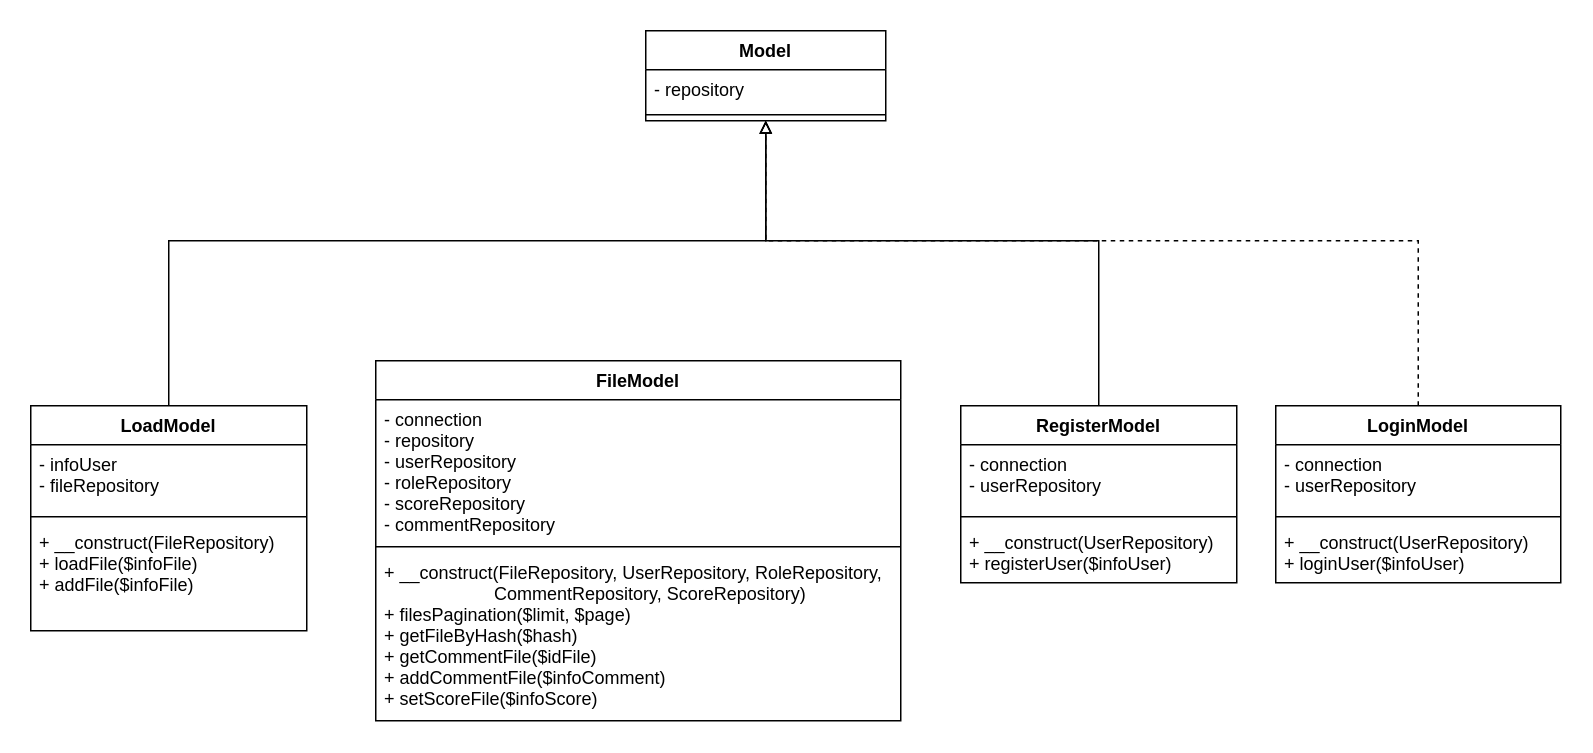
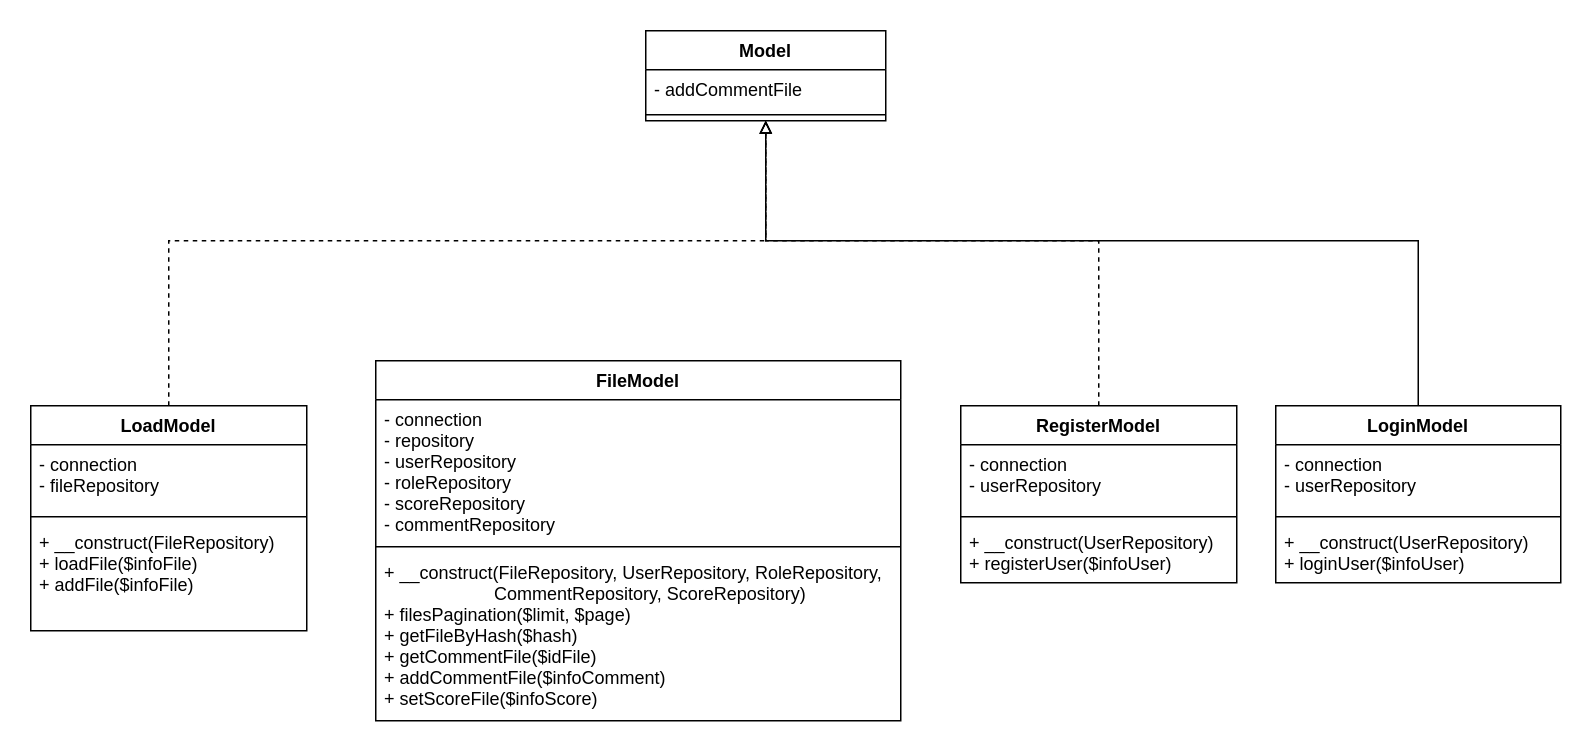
node "- repository": label "- repository" -> "- addCommentFile"
edge "LoadModel" -> "Model": style solid -> dashed
edge "LoginModel" -> "Model": style dashed -> solid
edge "RegisterModel" -> "Model": style solid -> dashed
node "- infoUser - fileRepository": label "- infoUser - fileRepository" -> "- connection - fileRepository"
